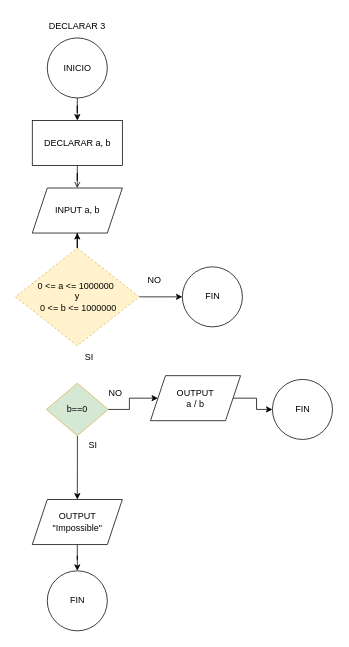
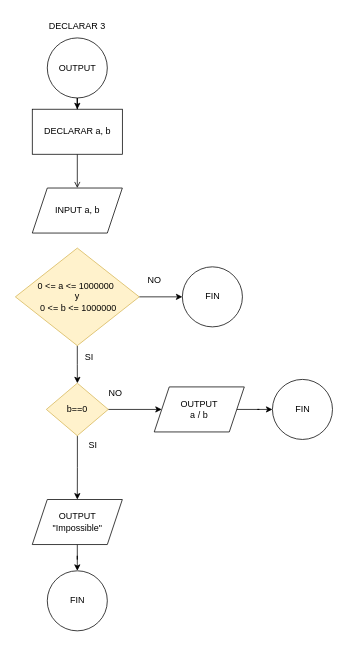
node "INICIO": label "INICIO" -> "OUTPUT"
node "DECLARAR a, b": moved (77, 143) -> (77, 132)
edge "0 <= a <= 1000000 y 0 <= b <= 1000000" -> "INPUT a, b": now "0 <= a <= 1000000 y 0 <= b <= 1000000" -> "b==0"
node "0 <= a <= 1000000 y 0 <= b <= 1000000": style dashed -> solid
node "OUTPUT a / b": moved (195, 398) -> (199, 409)
node "b==0": fillcolor #d5e8d4 -> #fff2cc
